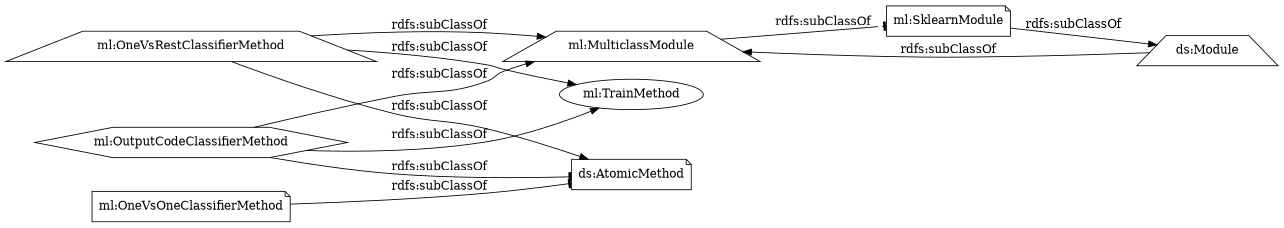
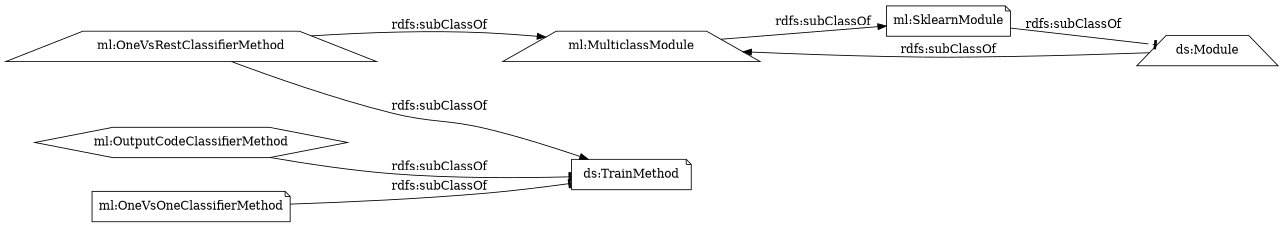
edge "ml:MulticlassModule" -> "ml:SklearnModule": arrowhead tee -> normal
edge "ml:SklearnModule" -> "ds:Module": arrowhead normal -> tee
node "ml:TrainMethod": removed
edge "ml:OutputCodeClassifierMethod" -> "ml:MulticlassModule": removed, label "rdfs:subClassOf"
node "ds:AtomicMethod": label "ds:AtomicMethod" -> "ds:TrainMethod"
